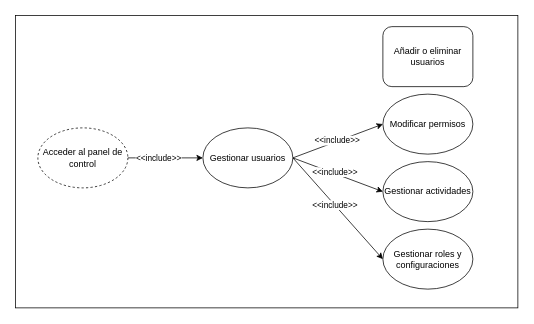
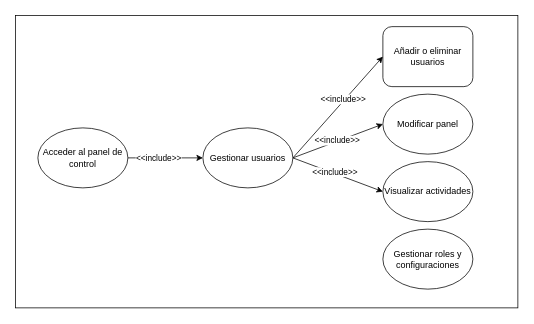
edge "Gestionar usuarios" -> "Añadir o eliminar usuarios": added, label "<<include>>"
node "Modificar permisos": label "Modificar permisos" -> "Modificar panel"
node "Acceder al panel de control": style dashed -> solid
node "Gestionar actividades": label "Gestionar actividades" -> "Visualizar actividades"
edge "Gestionar usuarios" -> "Gestionar roles y configuraciones": removed, label "<<include>>"
